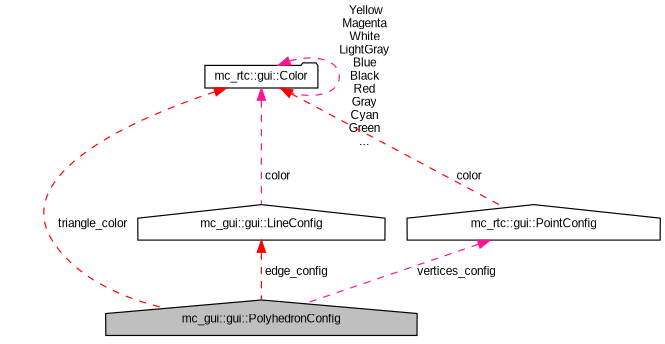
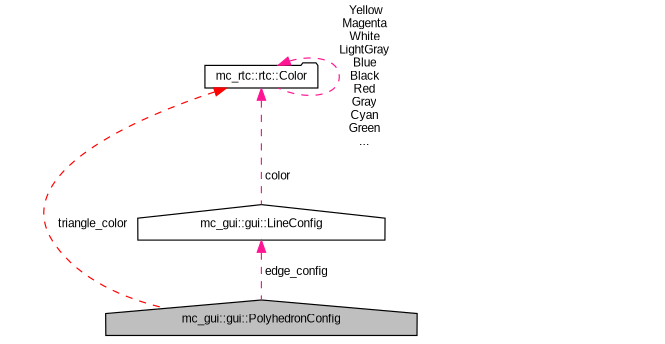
node "mc_rtc::gui::Color": label "mc_rtc::gui::Color" -> "mc_rtc::rtc::Color"
node "mc_rtc::gui::PointConfig": removed
edge "mc_gui::gui::PolyhedronConfig" -> "mc_gui::gui::LineConfig": color red -> deeppink
